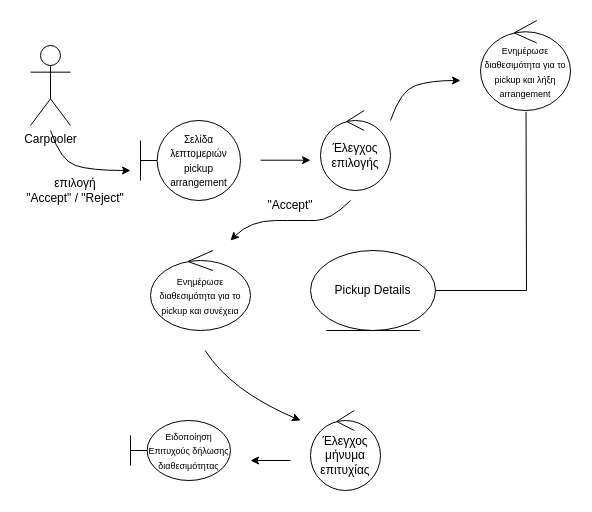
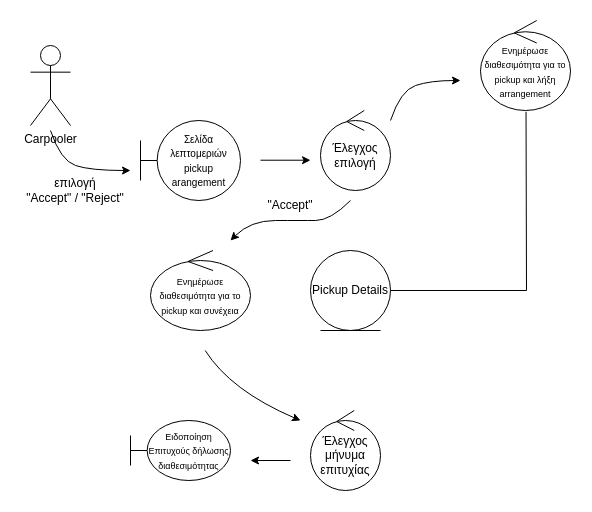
node "Έλεγχος επιλογής": label "Έλεγχος επιλογής" -> "Έλεγχος επιλογή"
node "Σελίδα λεπτομεριών pickup arrangement": label "Σελίδα λεπτομεριών pickup arrangement" -> "Σελίδα λεπτομεριών pickup arangement"
node "Pickup Details": size 125x80 -> 80x80
